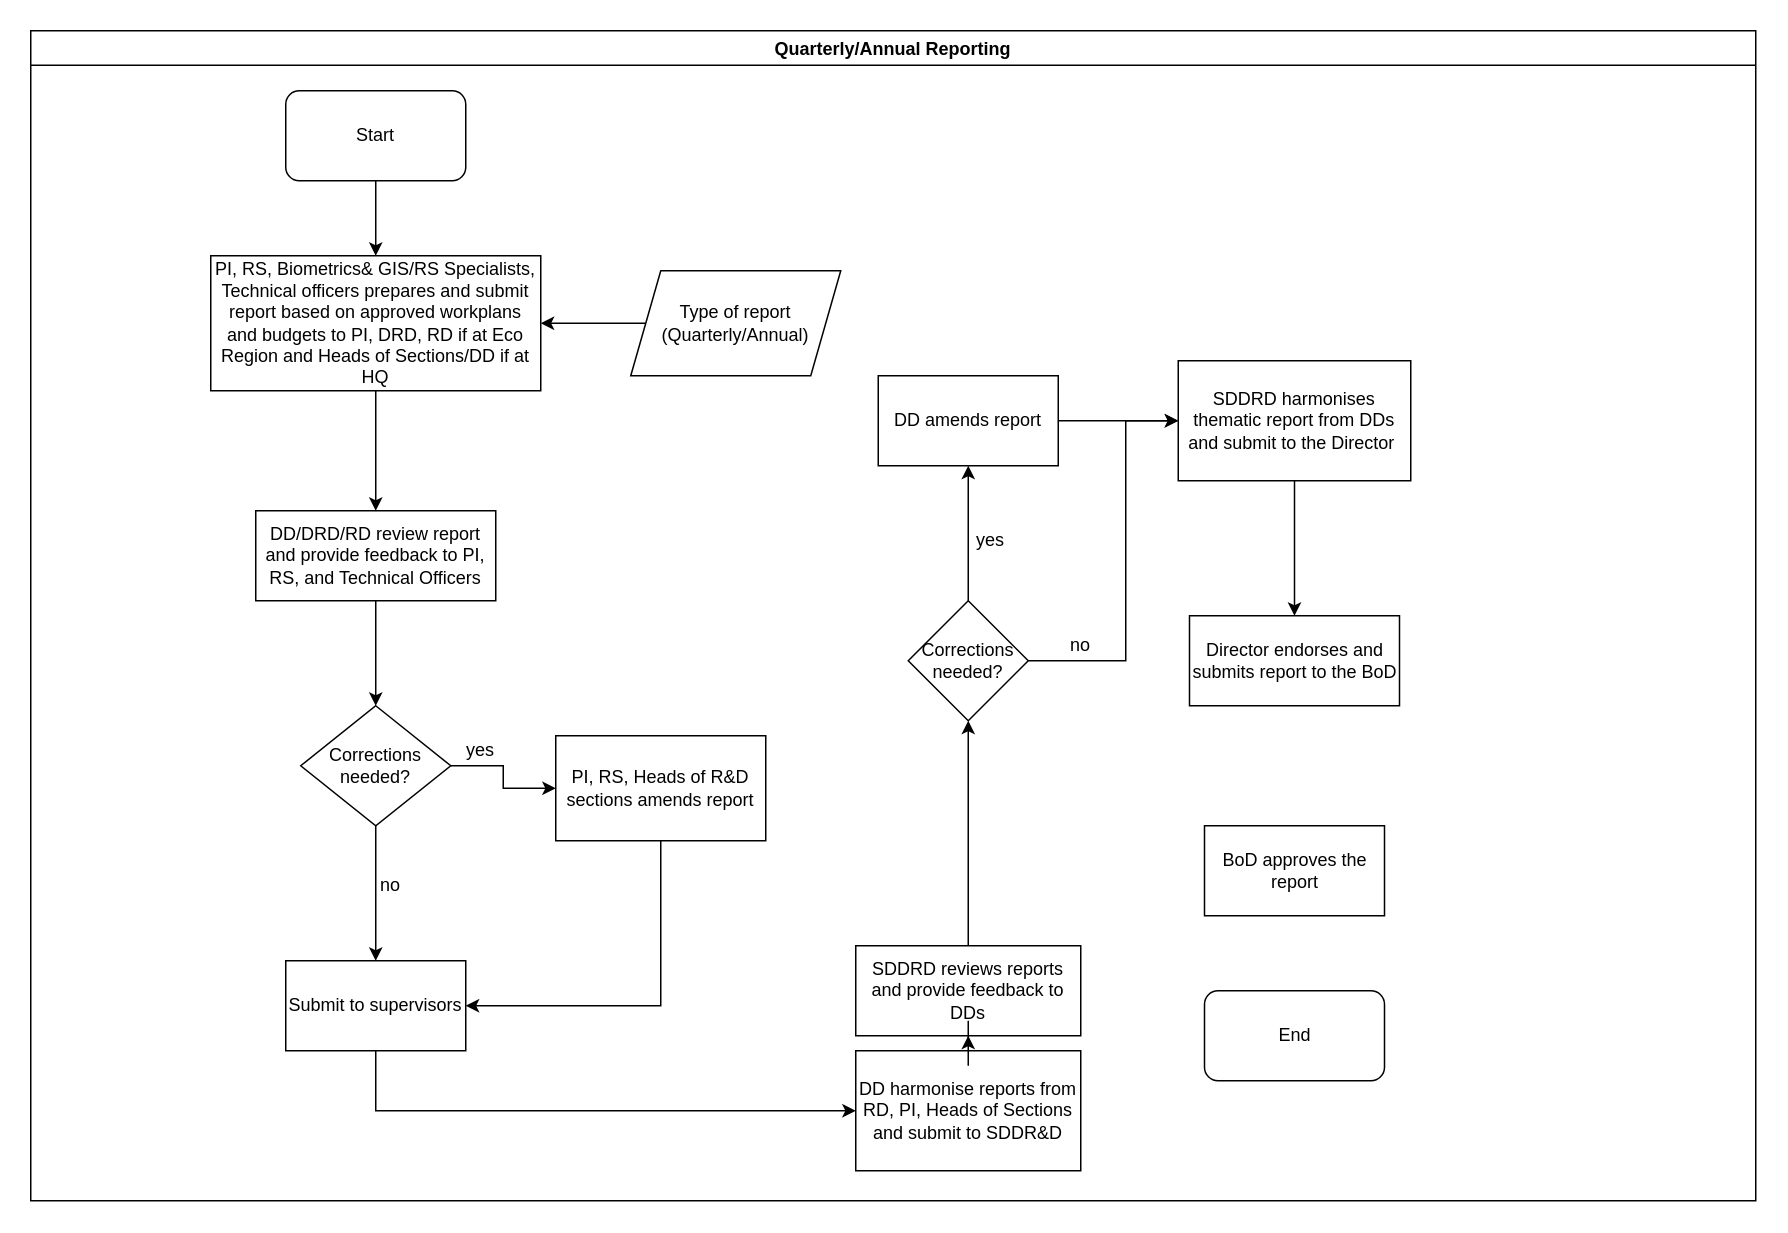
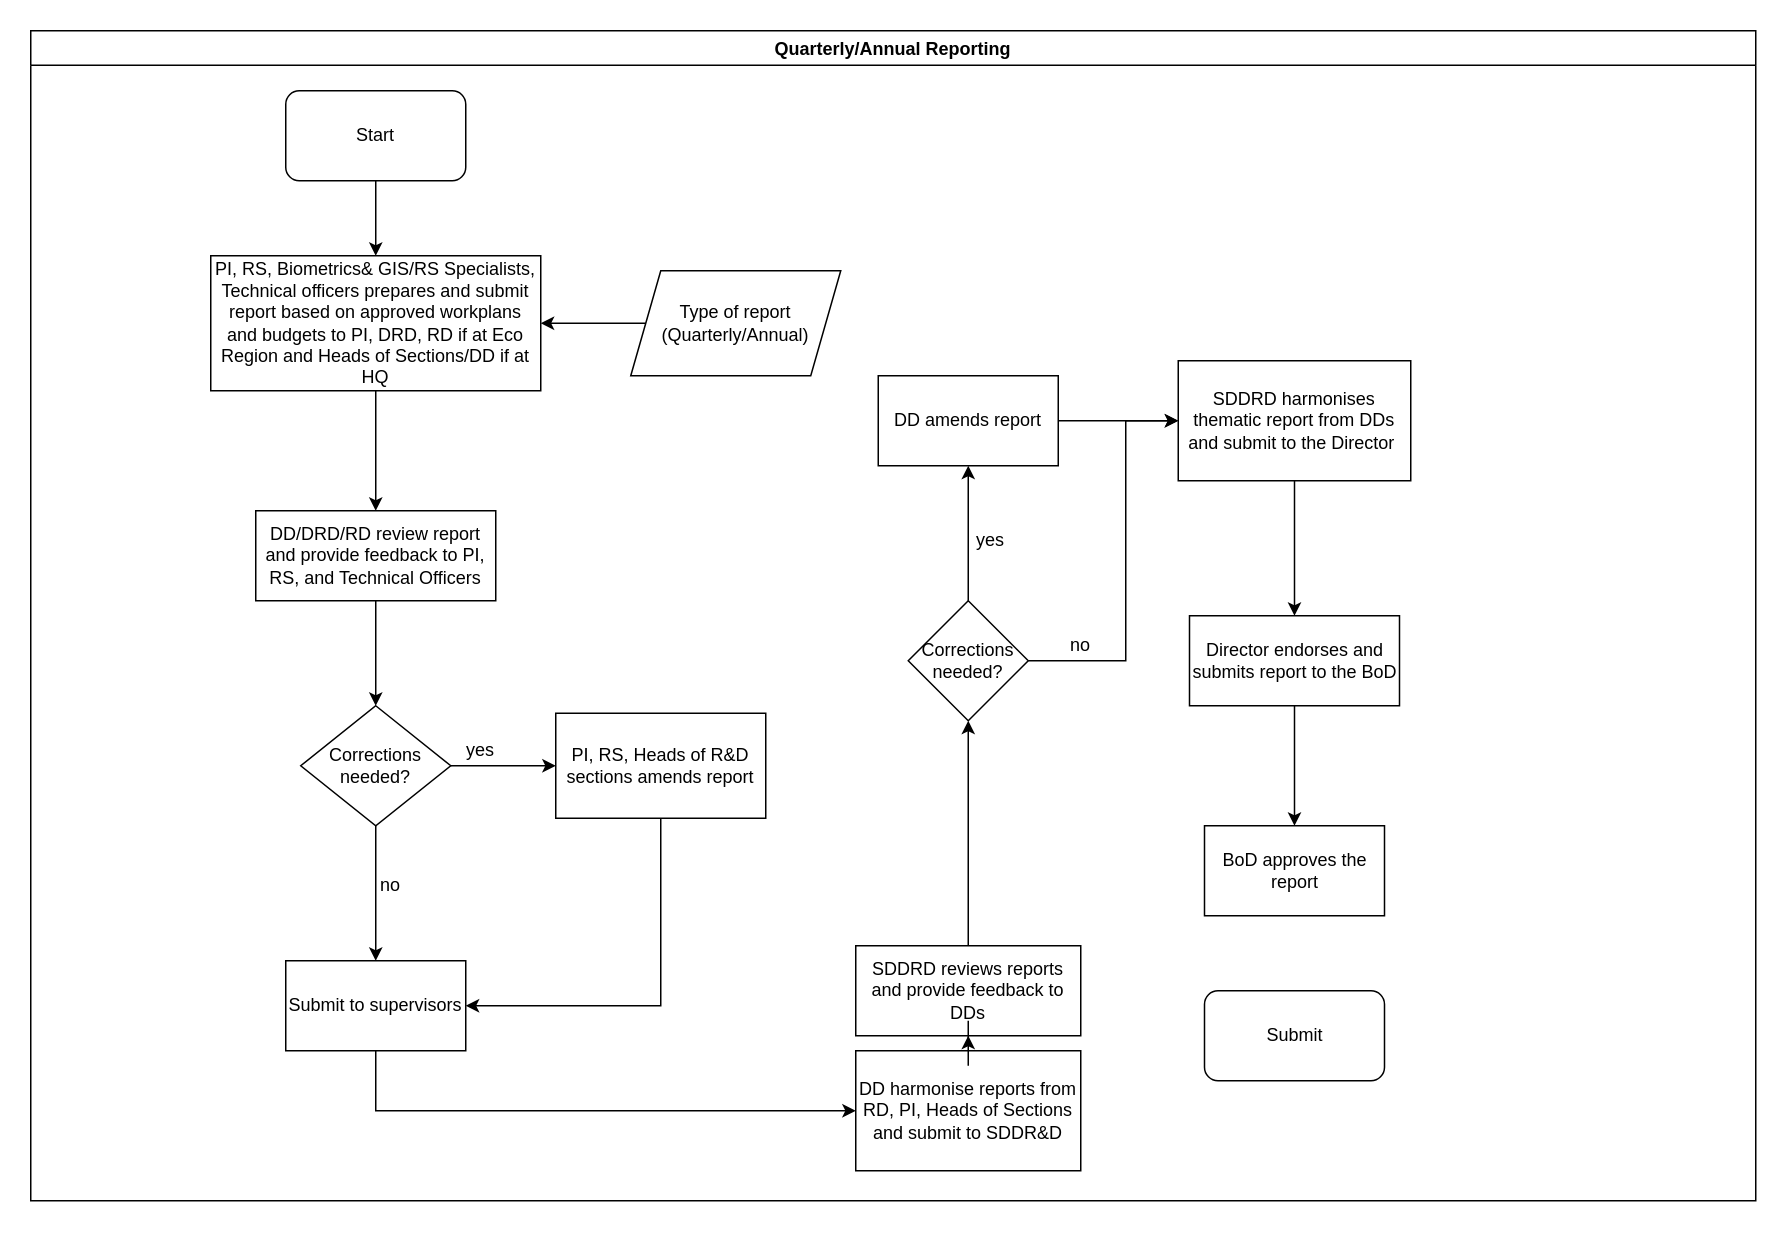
edge "Director endorses and submits report to the BoD" -> "BoD approves the report": added
node "PI, RS, Heads of R&D sections amends report": moved (661, 788) -> (661, 766)
node "End": label "End" -> "Submit"
